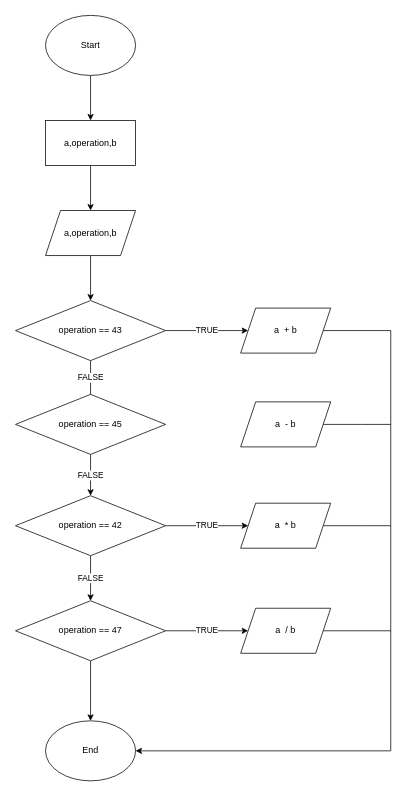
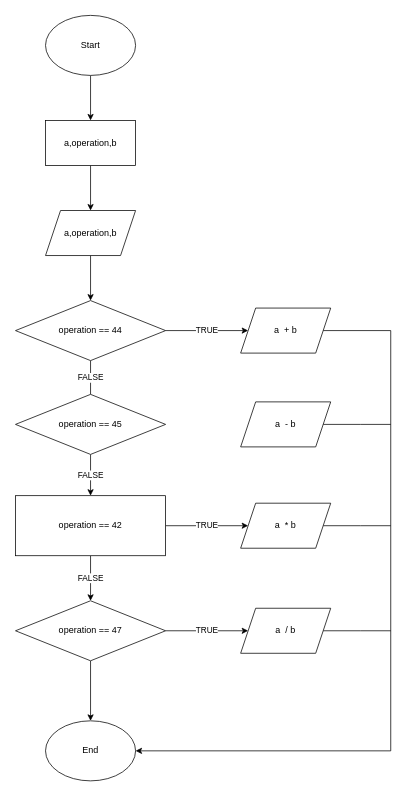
node "operation == 43": label "operation == 43" -> "operation == 44"
node "operation == 42": shape diamond -> rectangle
